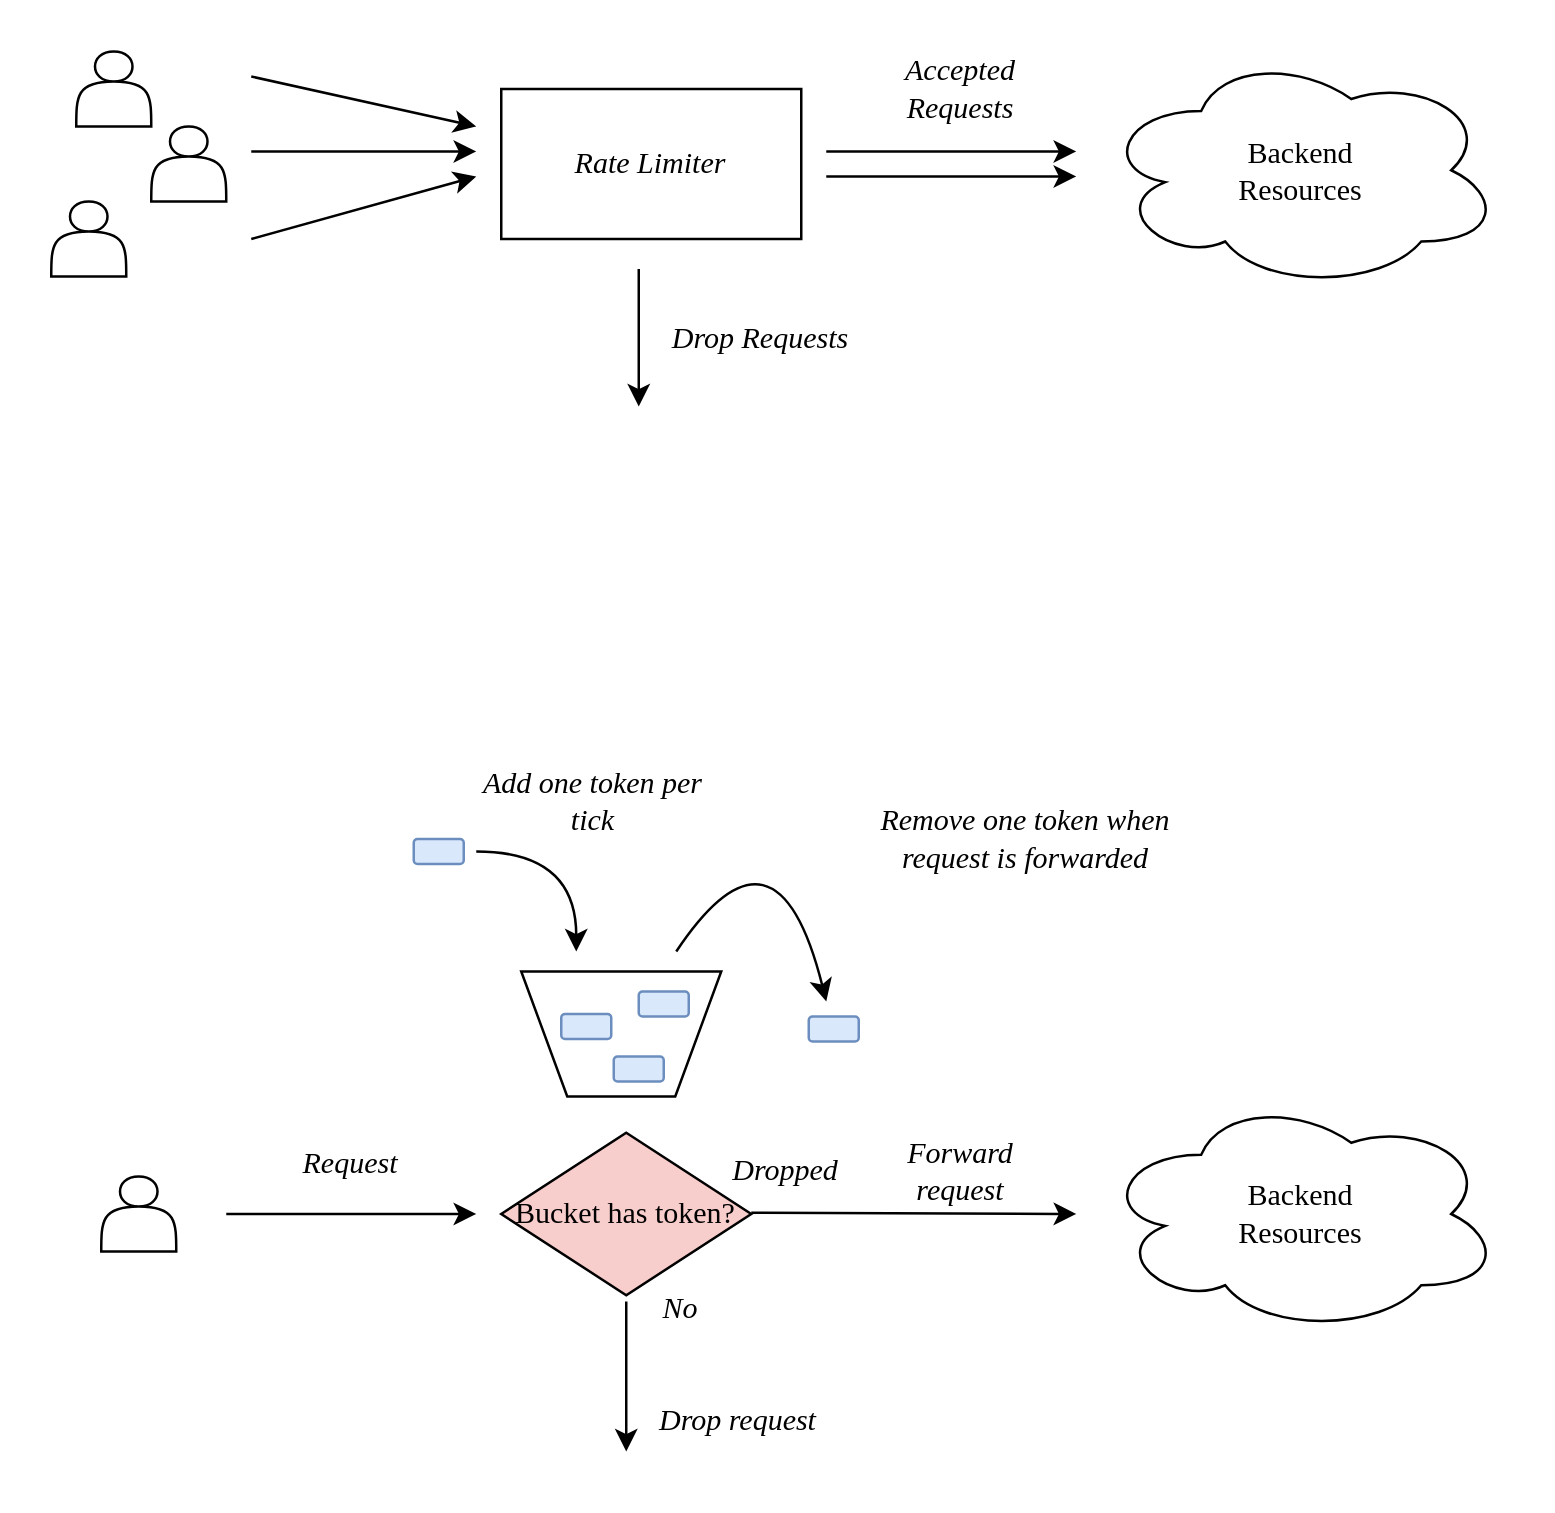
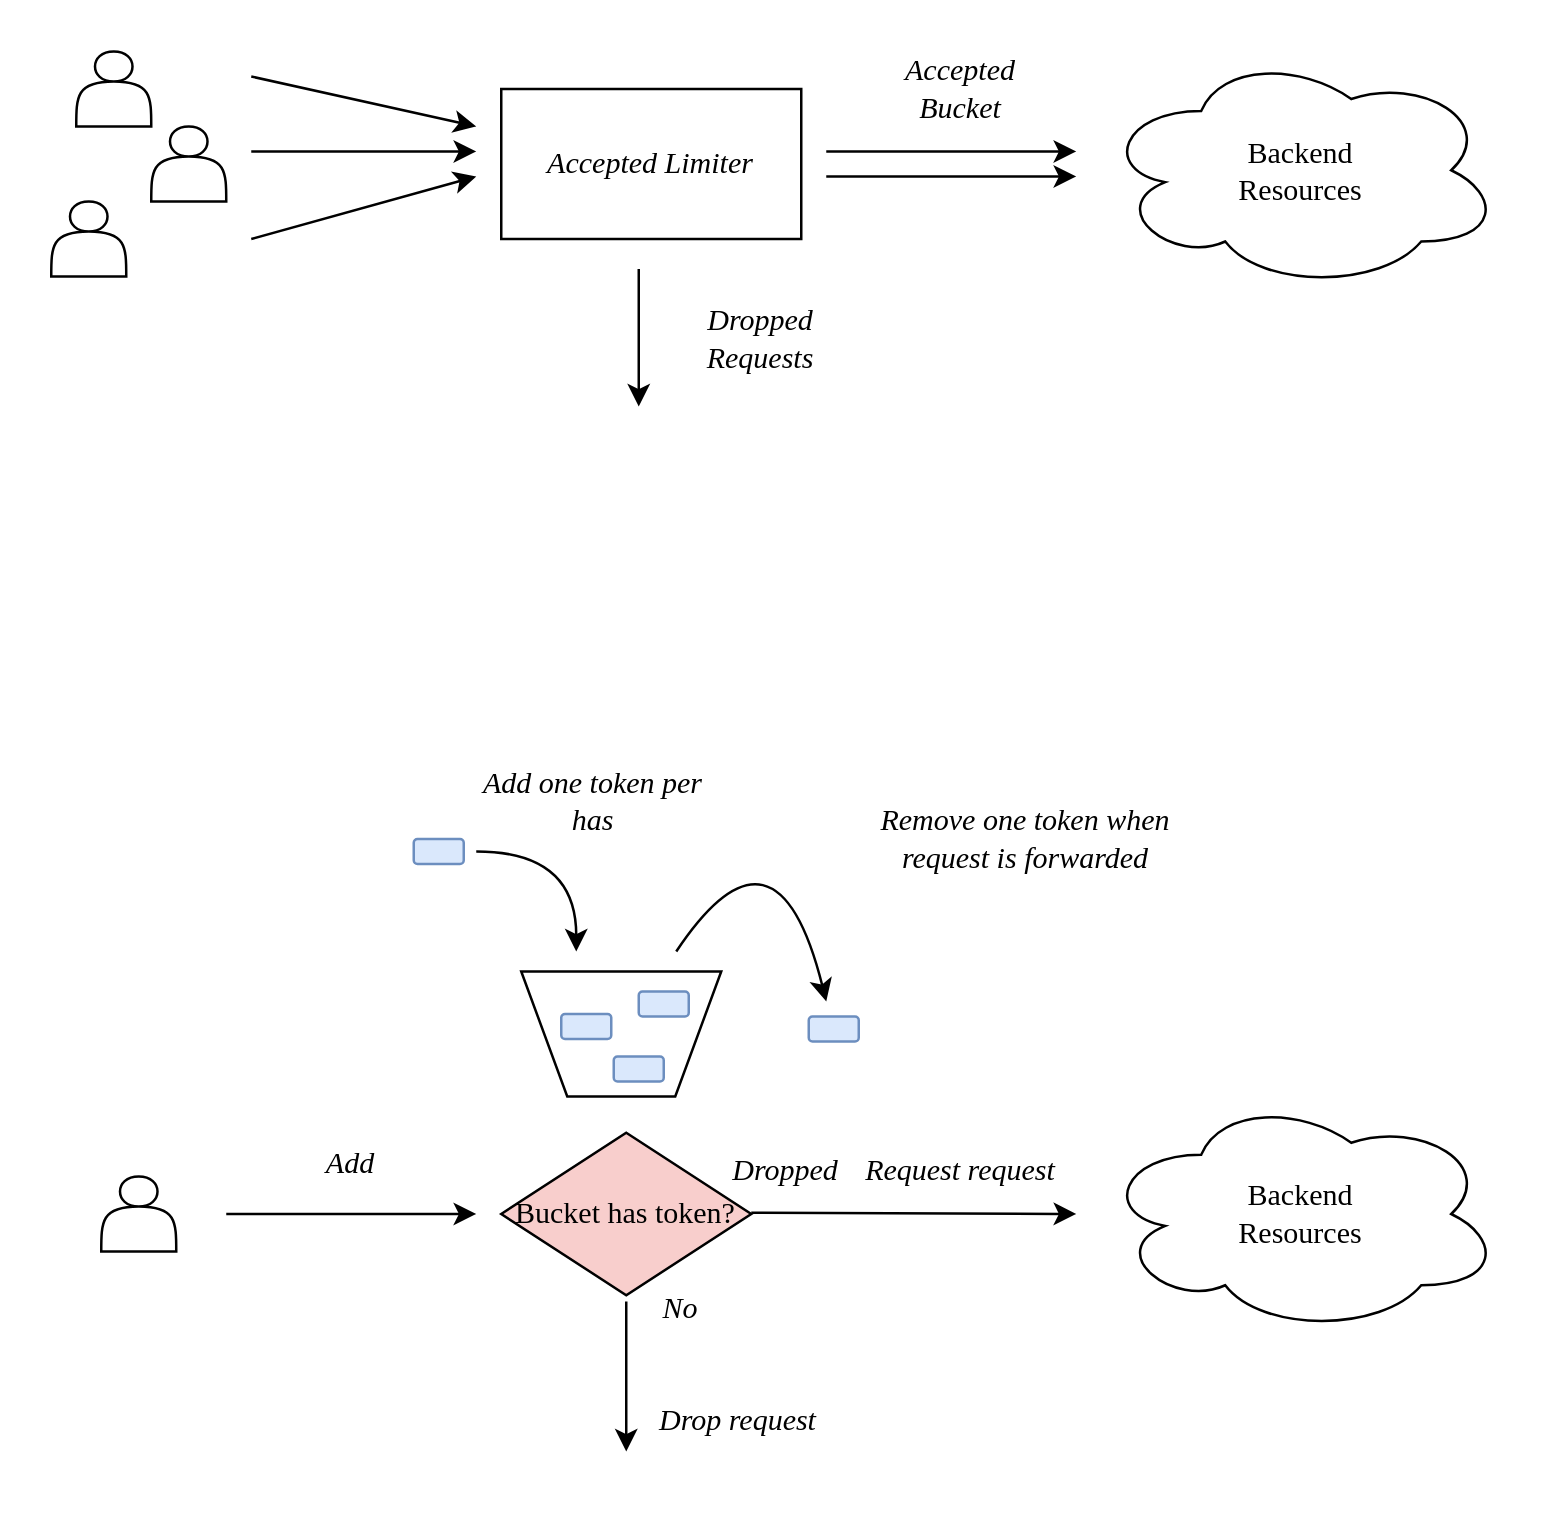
node "Accepted Requests": label "Accepted Requests" -> "Accepted Bucket"
node "Rate Limiter": label "Rate Limiter" -> "Accepted Limiter"
node "Drop Requests": label "Drop Requests" -> "Dropped Requests"
node "Add one token per tick": label "Add one token per tick" -> "Add one token per has"
node "Request": label "Request" -> "Add"
node "Forward request": label "Forward request" -> "Request request"
